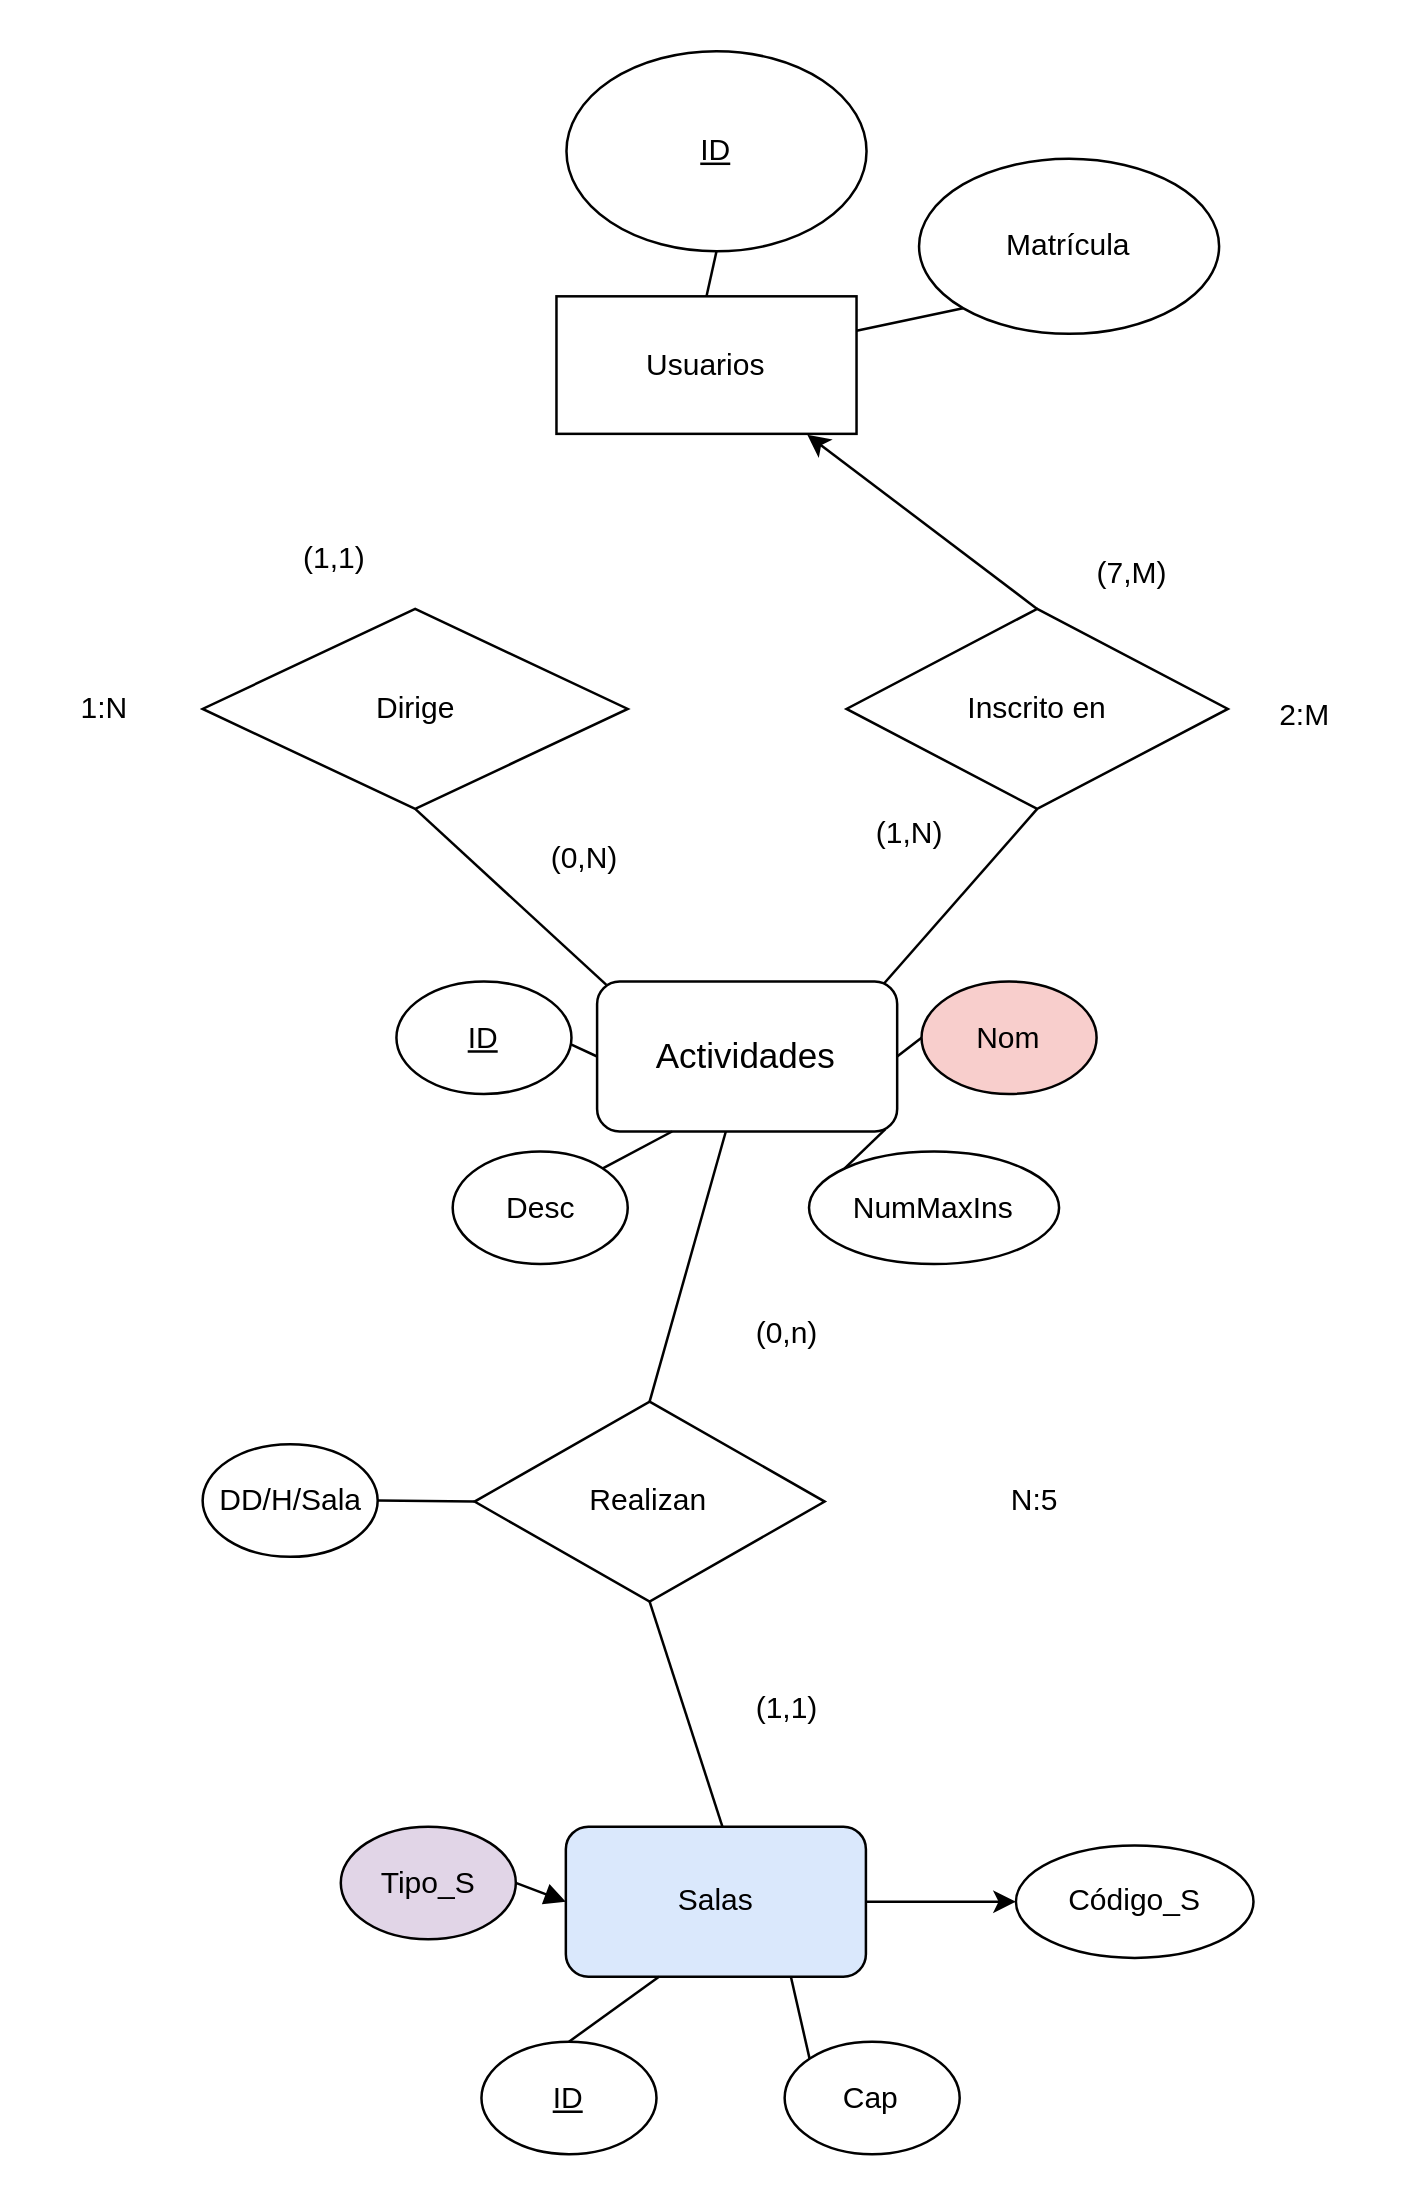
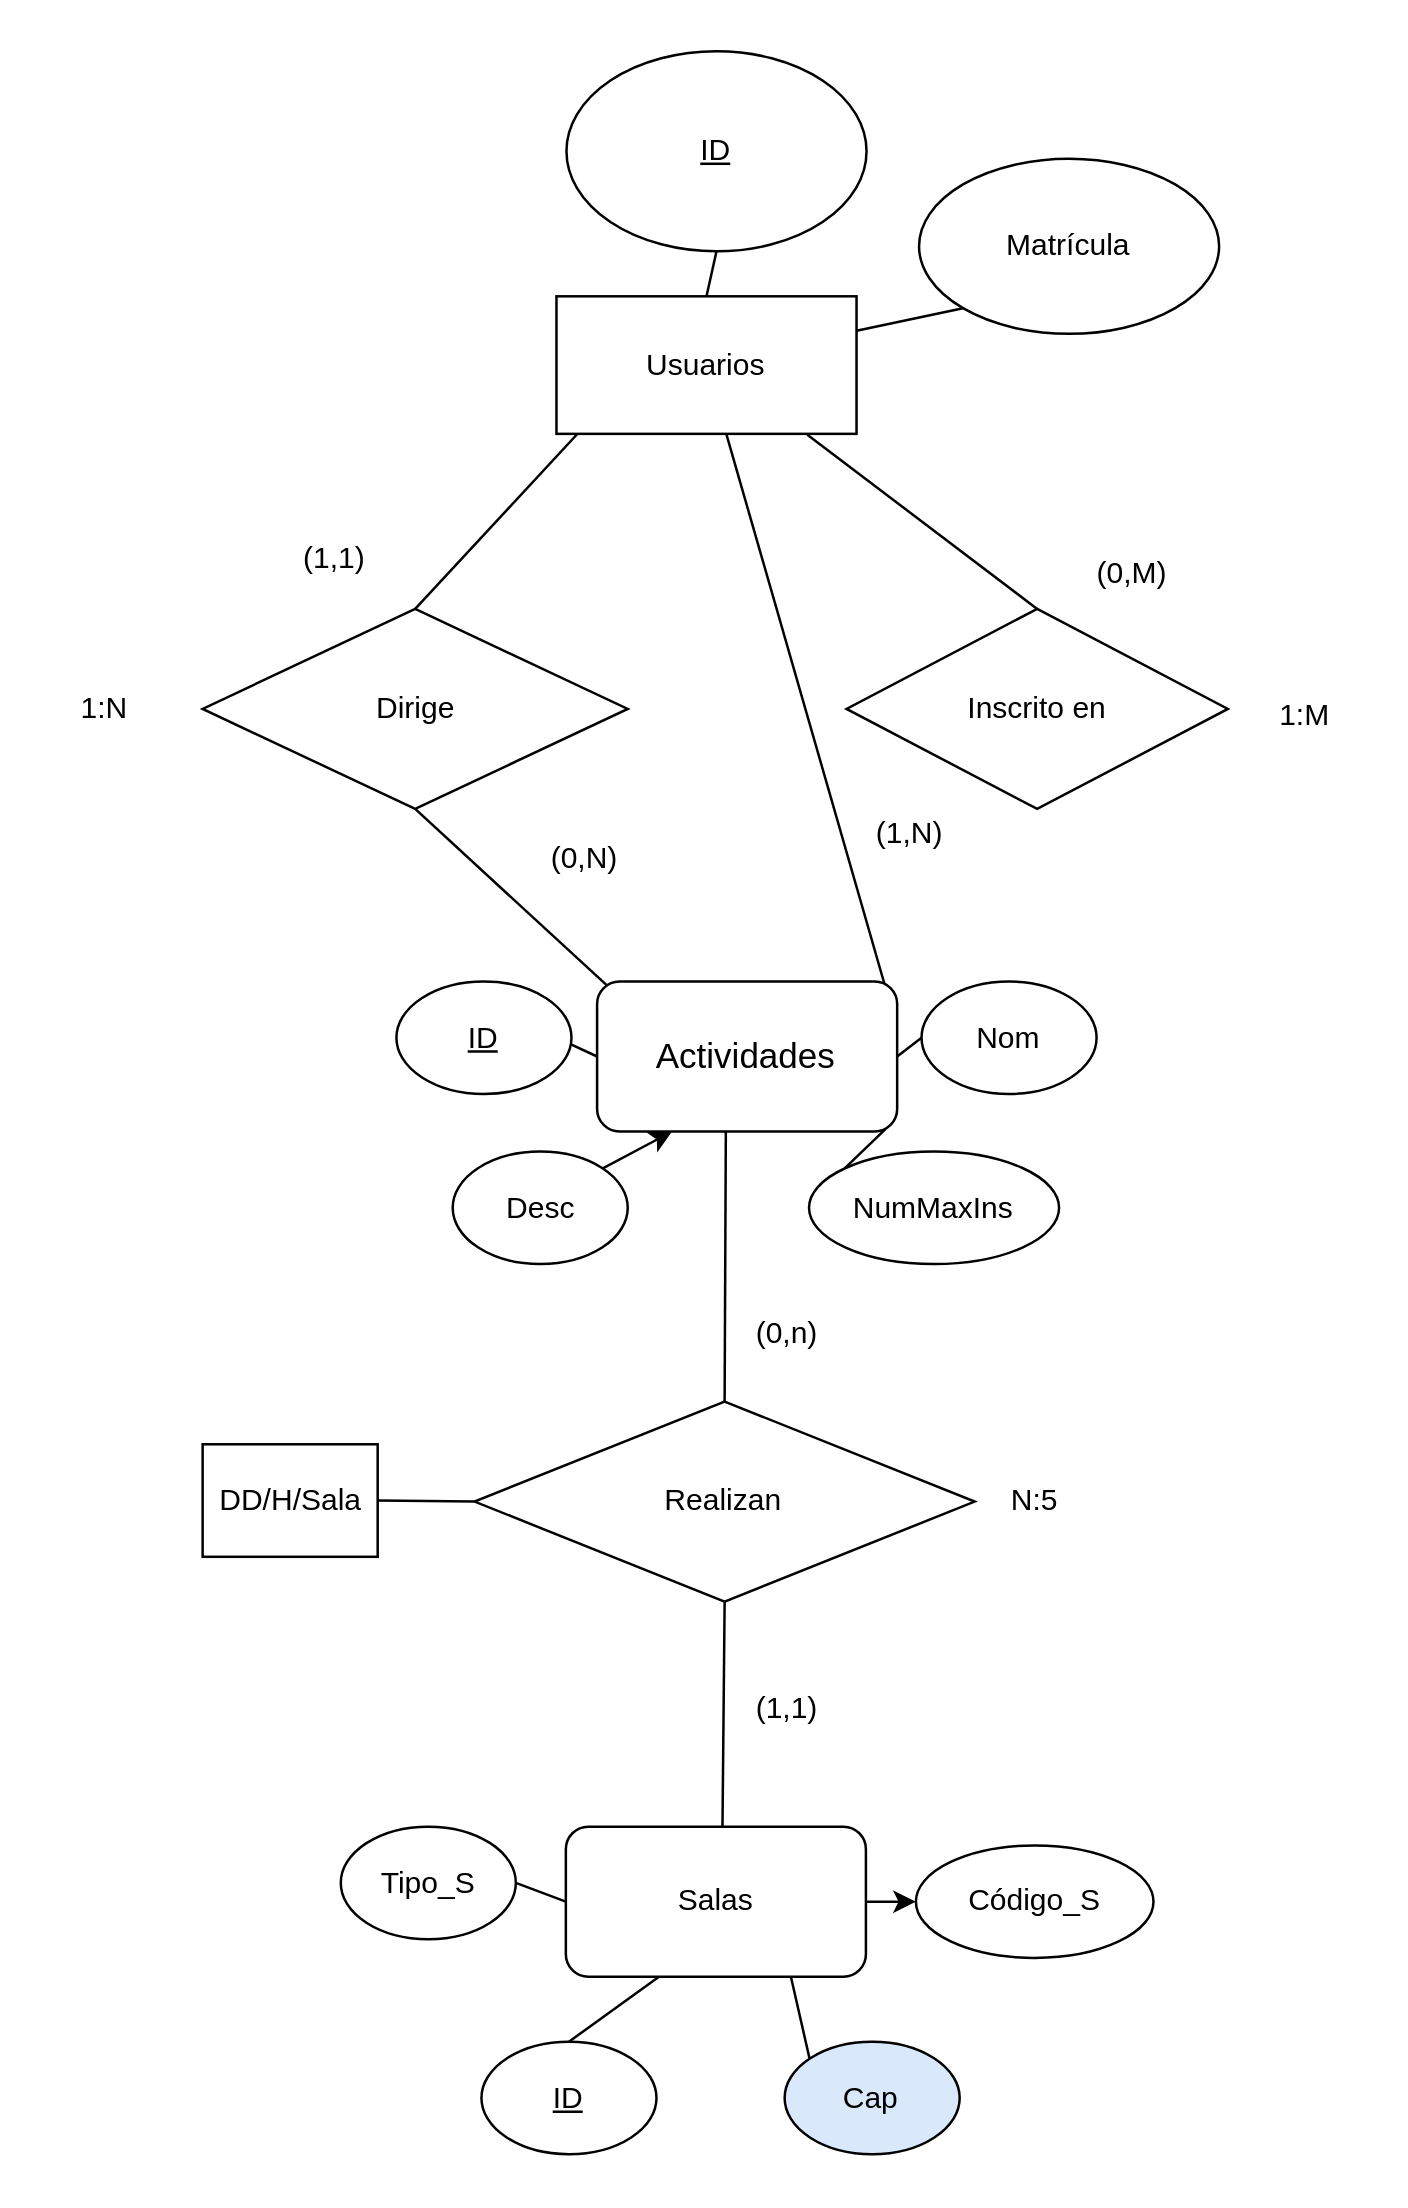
edge "Inscrito en" -> "Usuarios": arrowhead classic -> none
edge "Usuarios" -- "Dirige": added
node "(7,M)": label "(7,M)" -> "(0,M)"
node "2:M": label "2:M" -> "1:M"
edge "Inscrito en" -- "Actividades": now "Usuarios" -- "Actividades"
node "Nom": fillcolor #f8cecc -> #ffffff
edge "Actividades" -- "Desc": arrowhead none -> classic
node "DD/H/Sala": shape ellipse -> rectangle
node "Realizan": size 350x200 -> 500x200
node "Tipo_S": fillcolor #e1d5e7 -> #ffffff
edge "Tipo_S" -> "Salas": arrowhead block -> none
node "Salas": fillcolor #dae8fc -> #ffffff
node "Código_S": moved (1134, 1901) -> (1034, 1901)
node "Cap": fillcolor #ffffff -> #dae8fc
